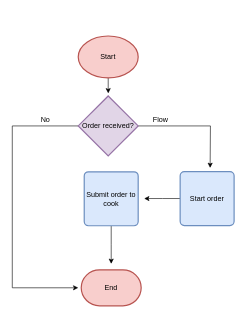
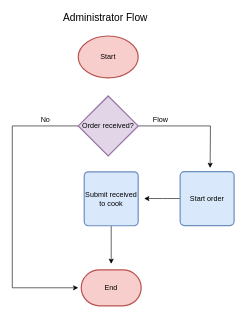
node "Administrator Flow": added
edge "Start" -> "Order received?": removed
node "Submit order to cook": label "Submit order to cook" -> "Submit received to cook"
